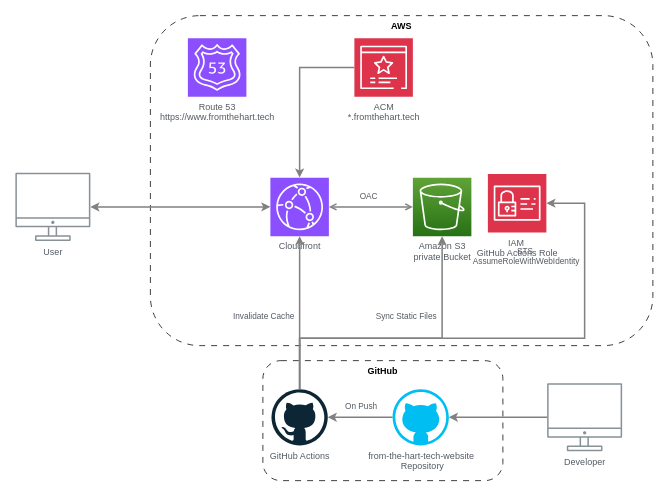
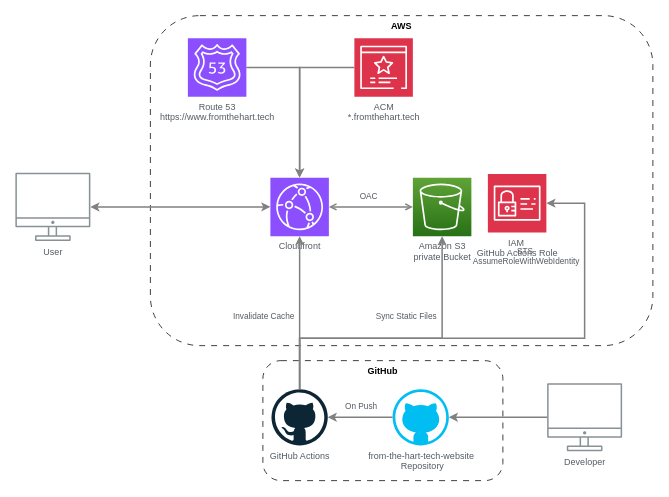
edge "Route 53 https://www.fromthehart.tech" -> "Cloudfront": added
